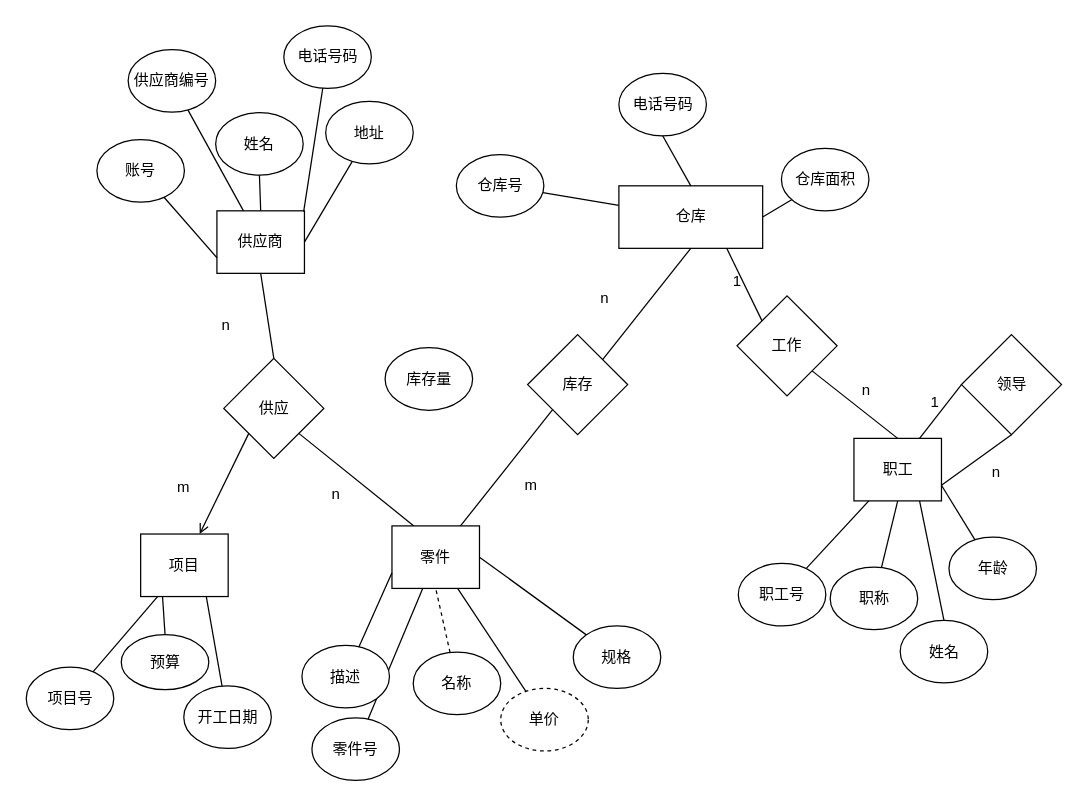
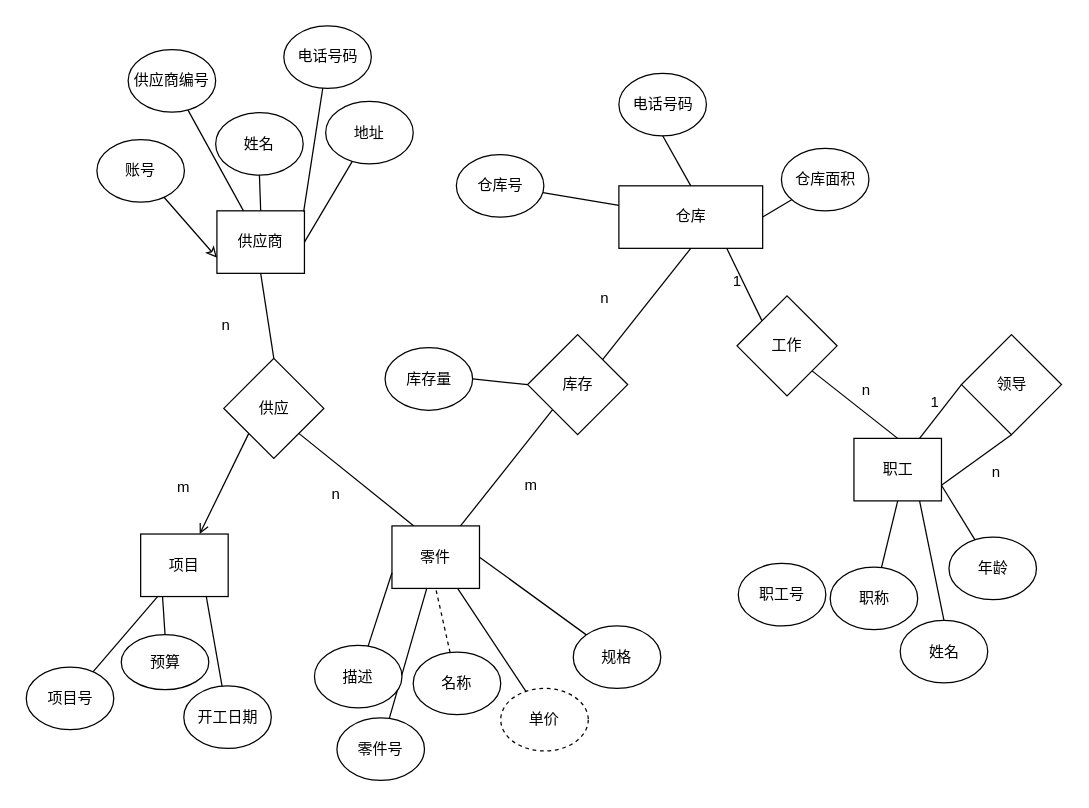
edge "账号" -- "供应商": arrowhead none -> classic
edge "库存量" -- "库存": added
edge "职工" -- "职工号": removed
node "描述": moved (346, 676) -> (358, 676)
node "零件号": moved (356, 749) -> (381, 749)
